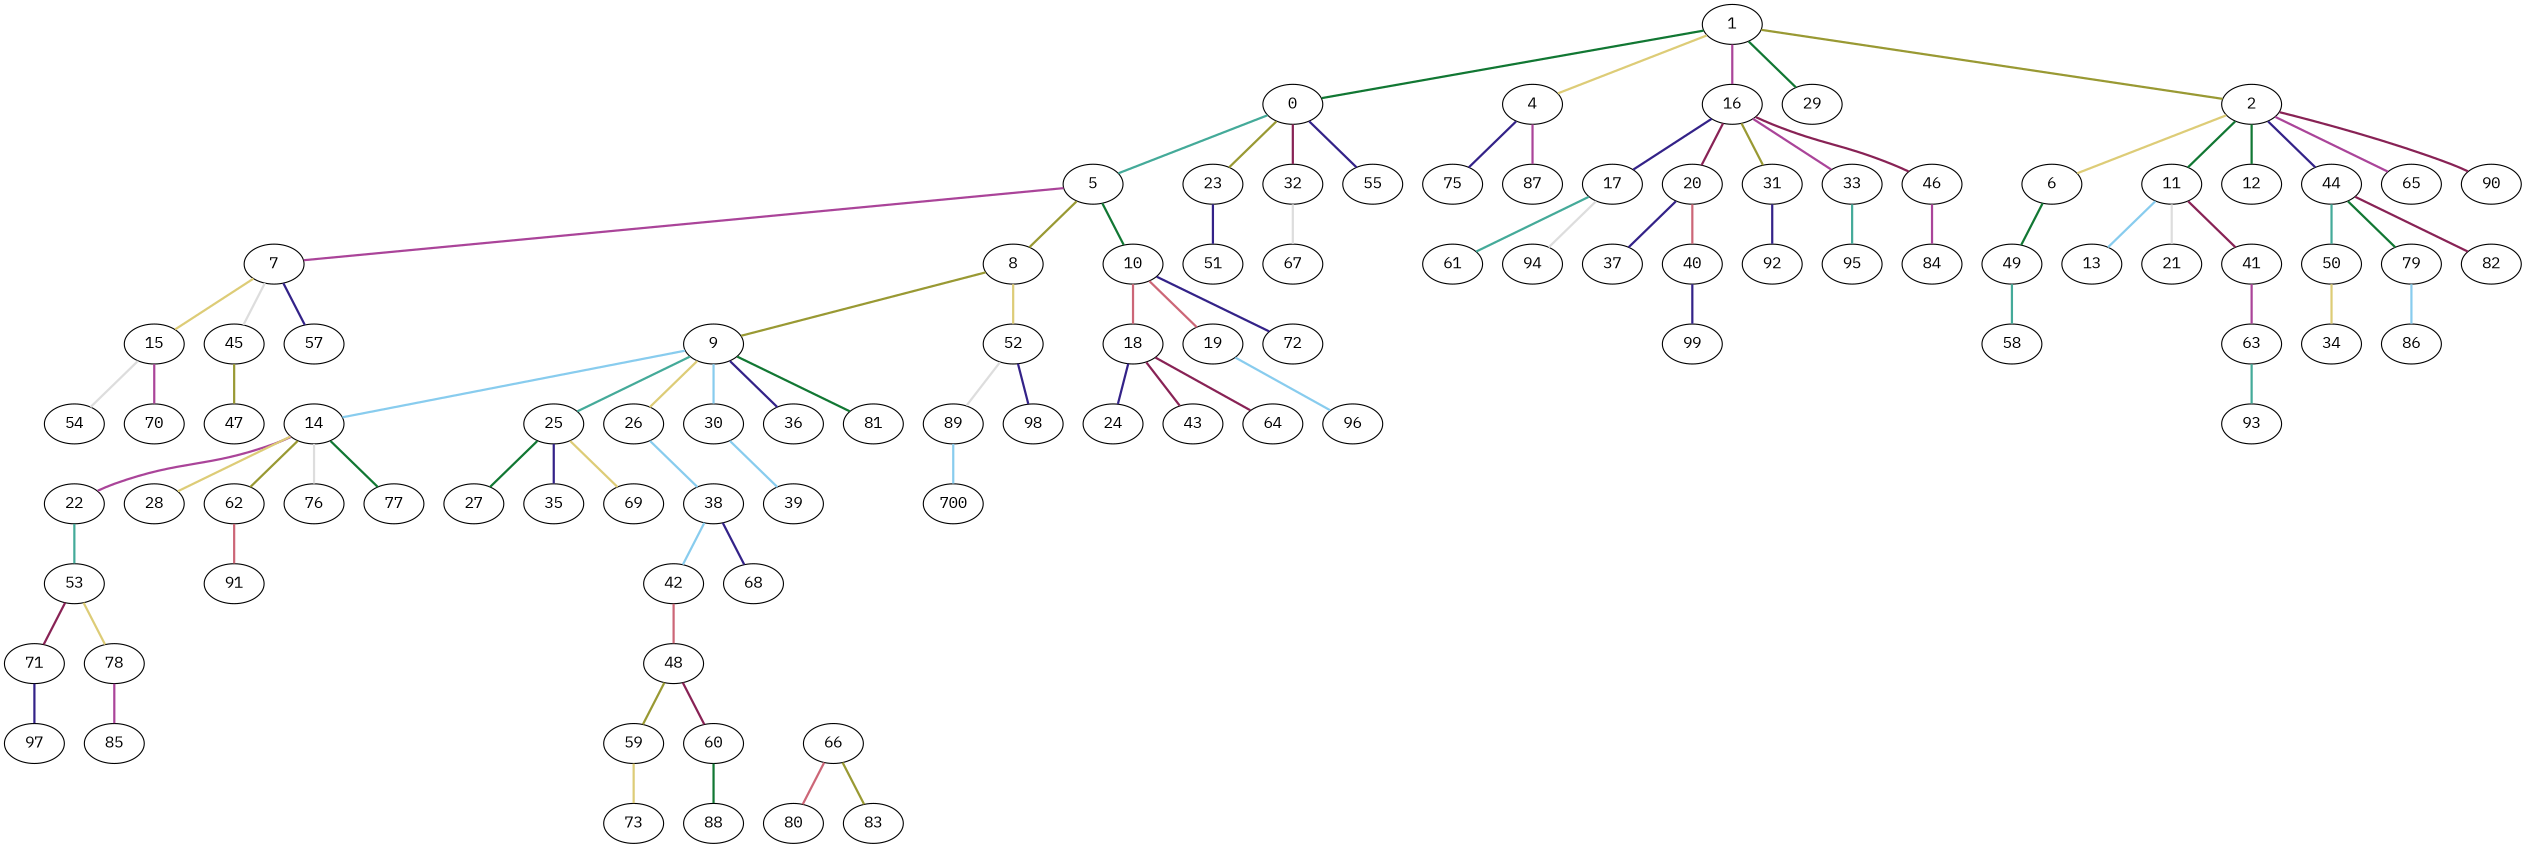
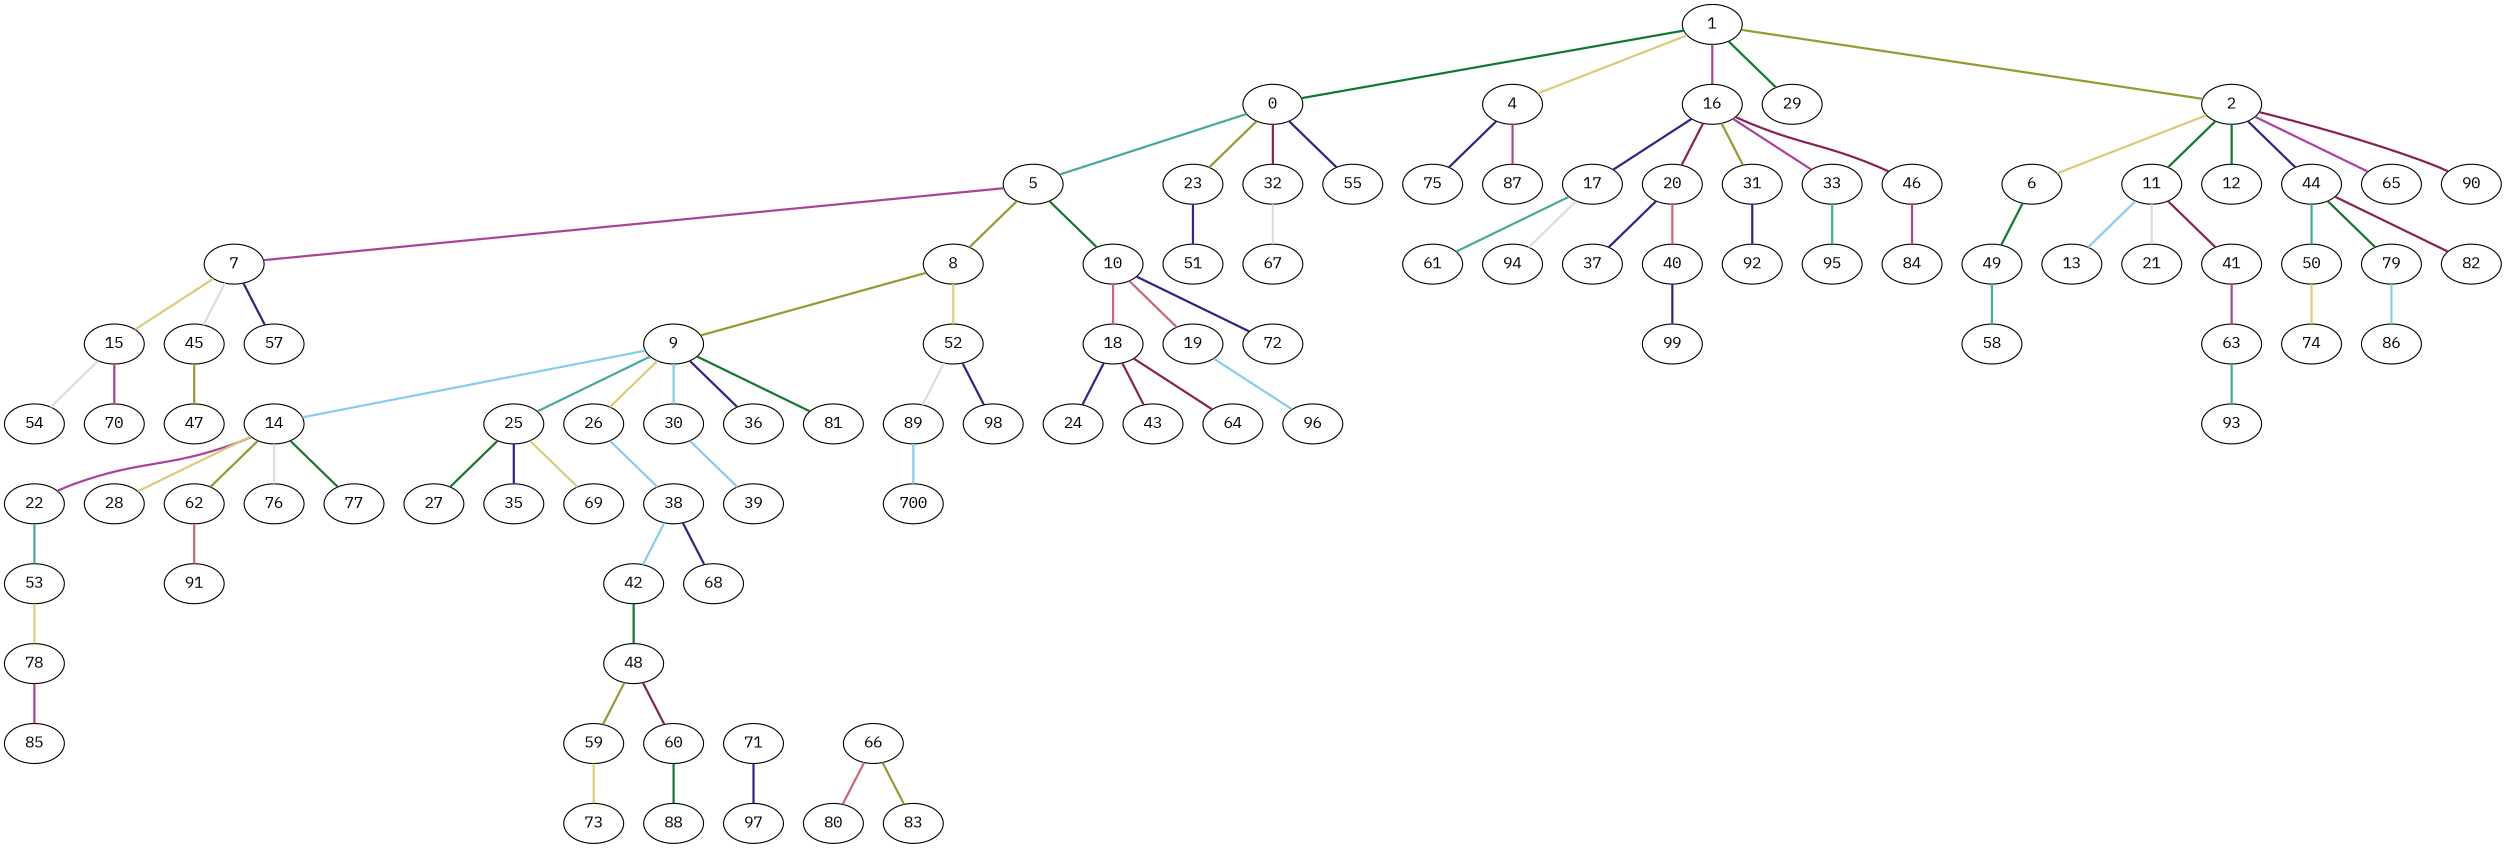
node "34": label "34" -> "74"
edge "53" -- "71": removed
edge "42" -- "48": color #cc6677 -> #117733
